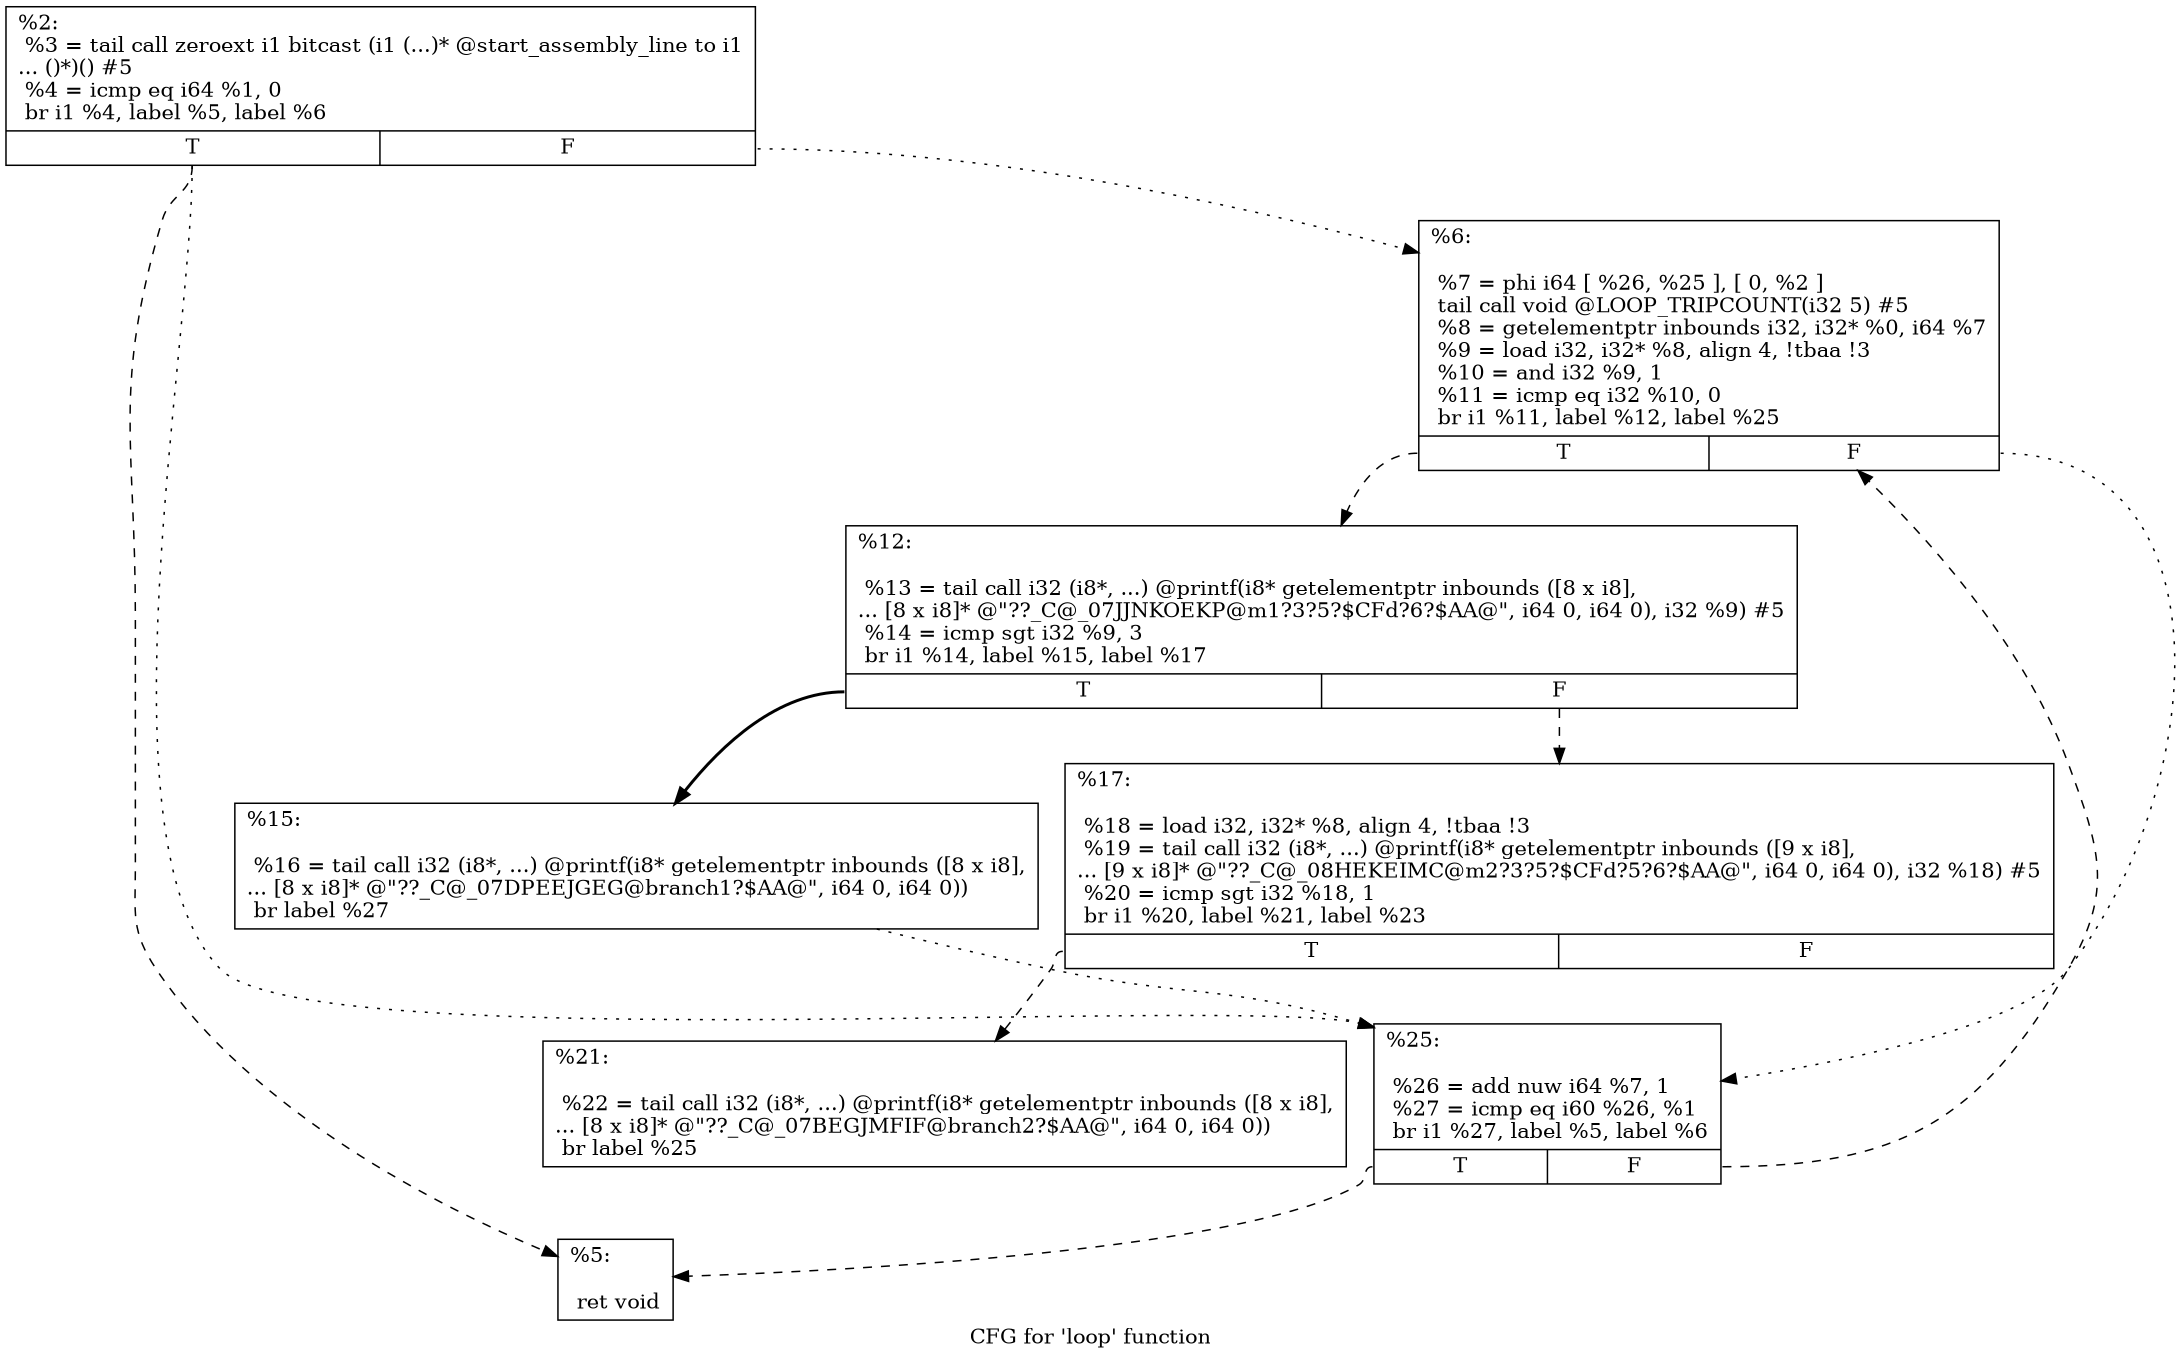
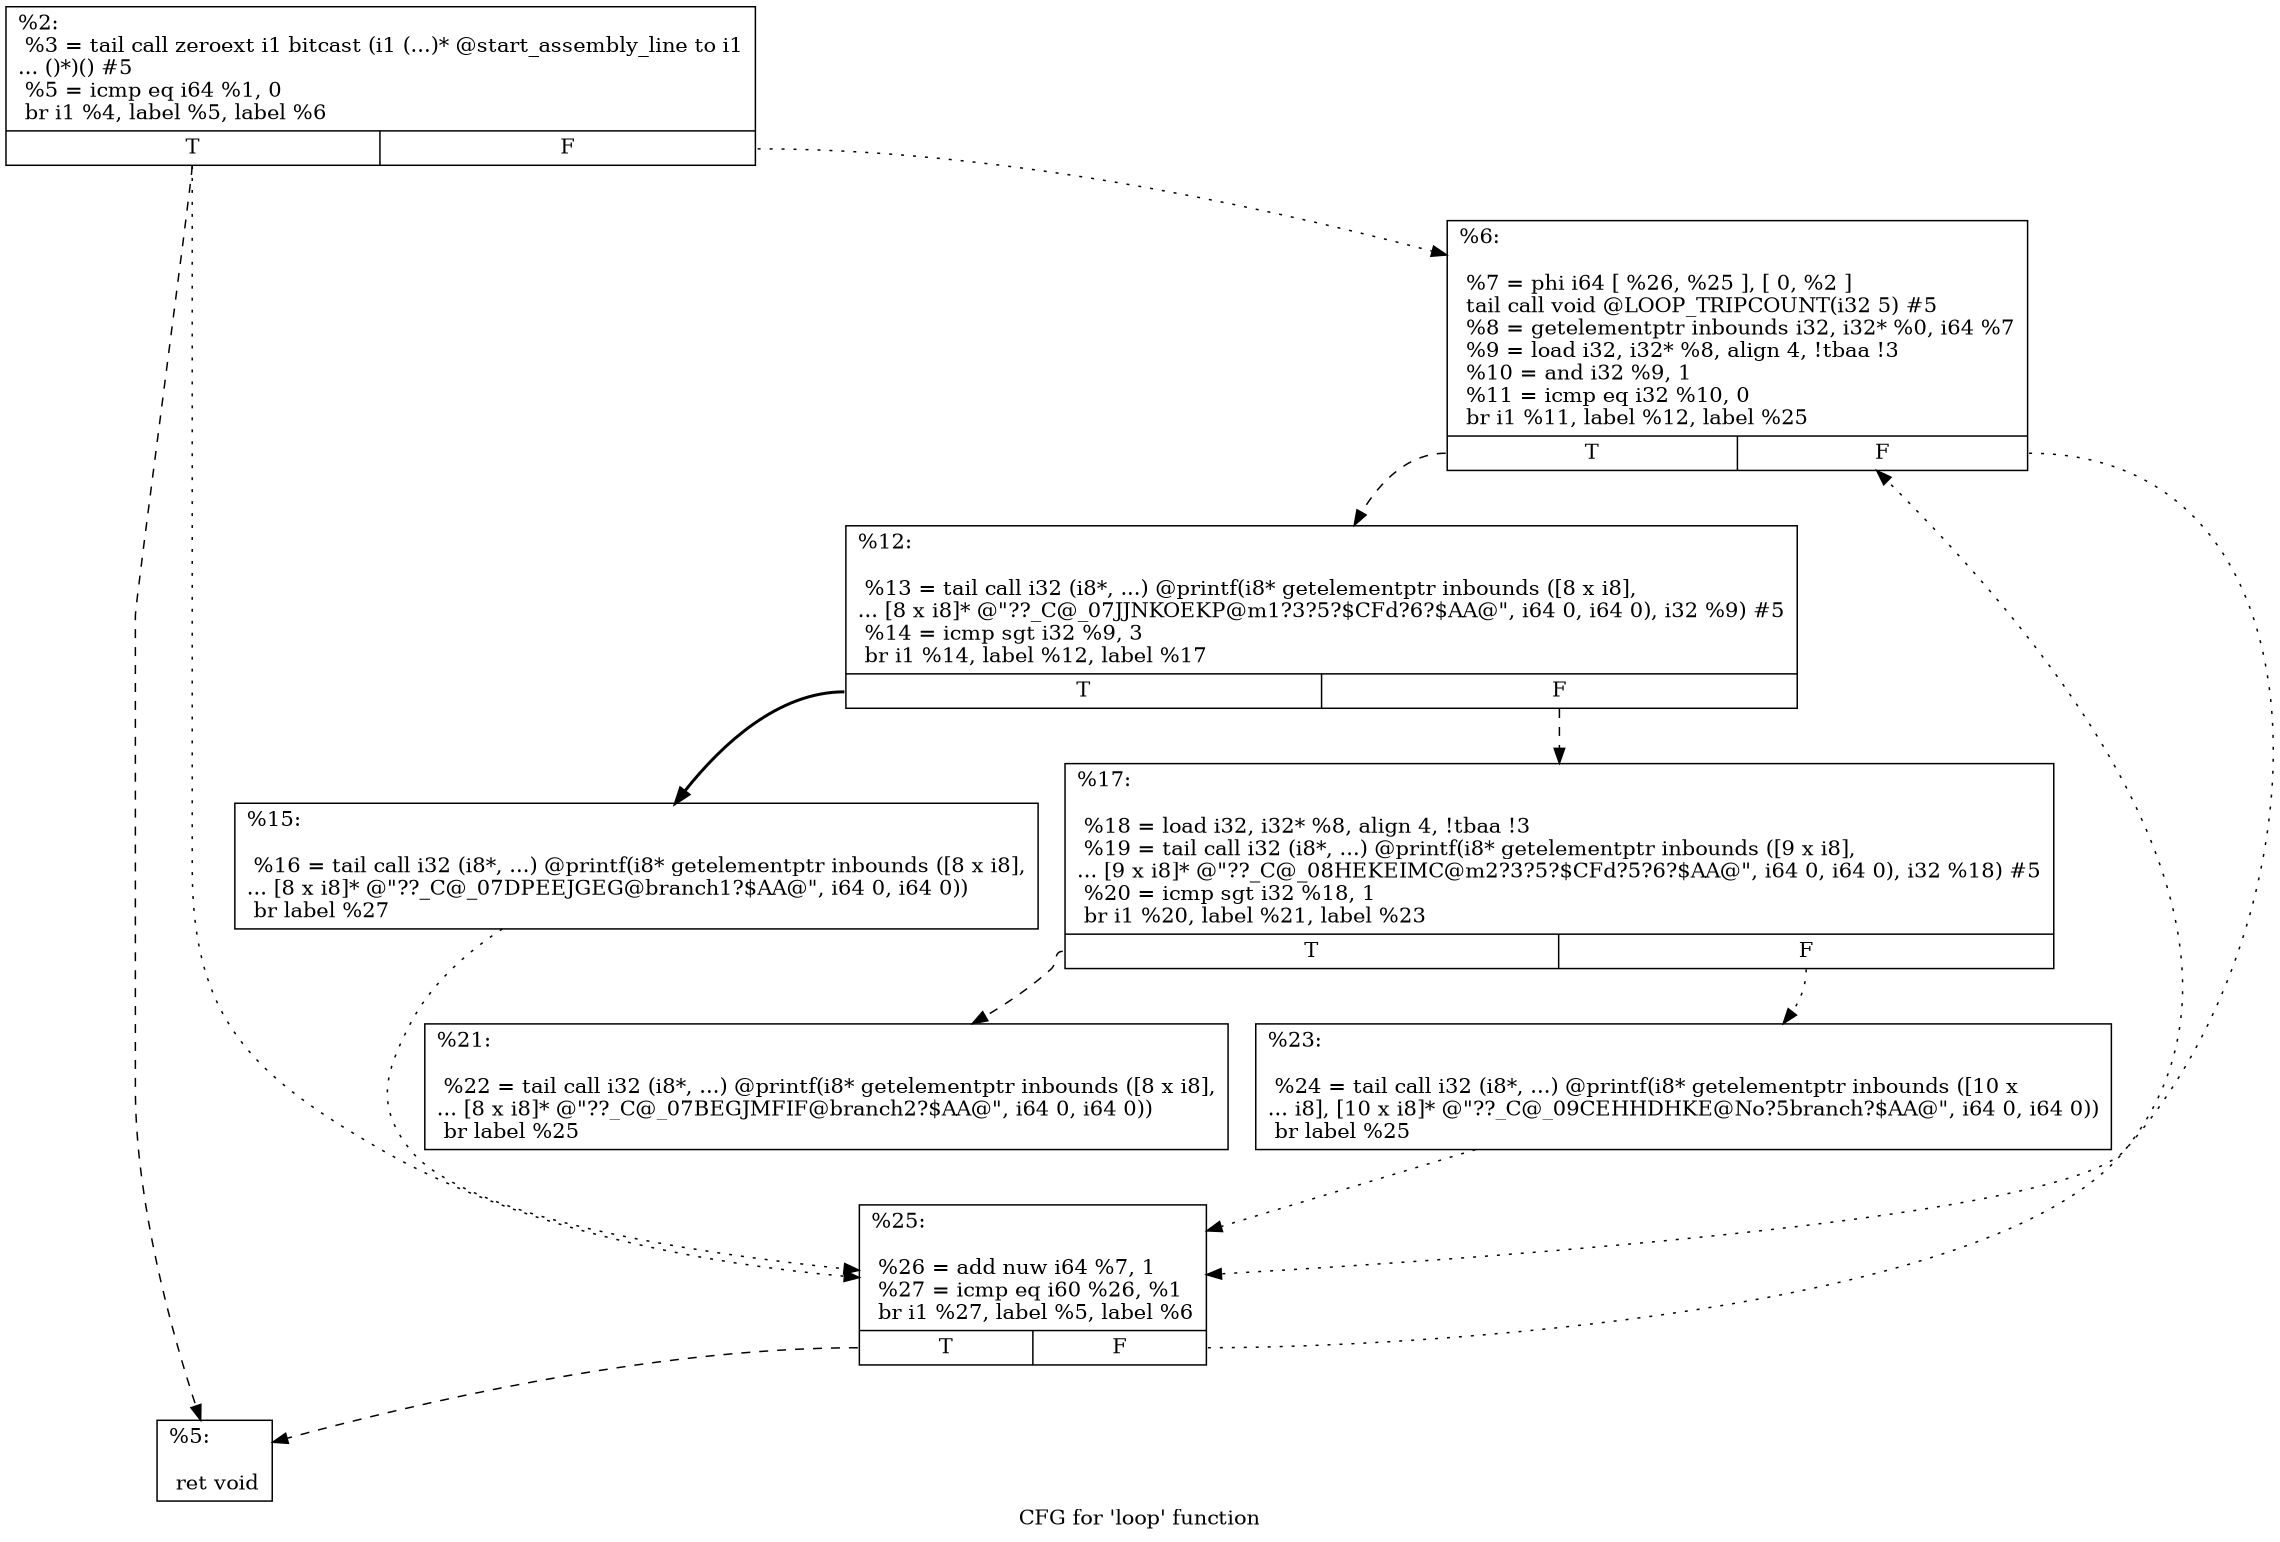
node "%2:": text "%4 = icmp eq i64 %1, 0" -> "%5 = icmp eq i64 %1, 0"
node "%12:": text "br i1 %14, label %15, label %17" -> "br i1 %14, label %12, label %17"
edge "%25:" -> "%6:": style dashed -> dotted
node "%23:": added
